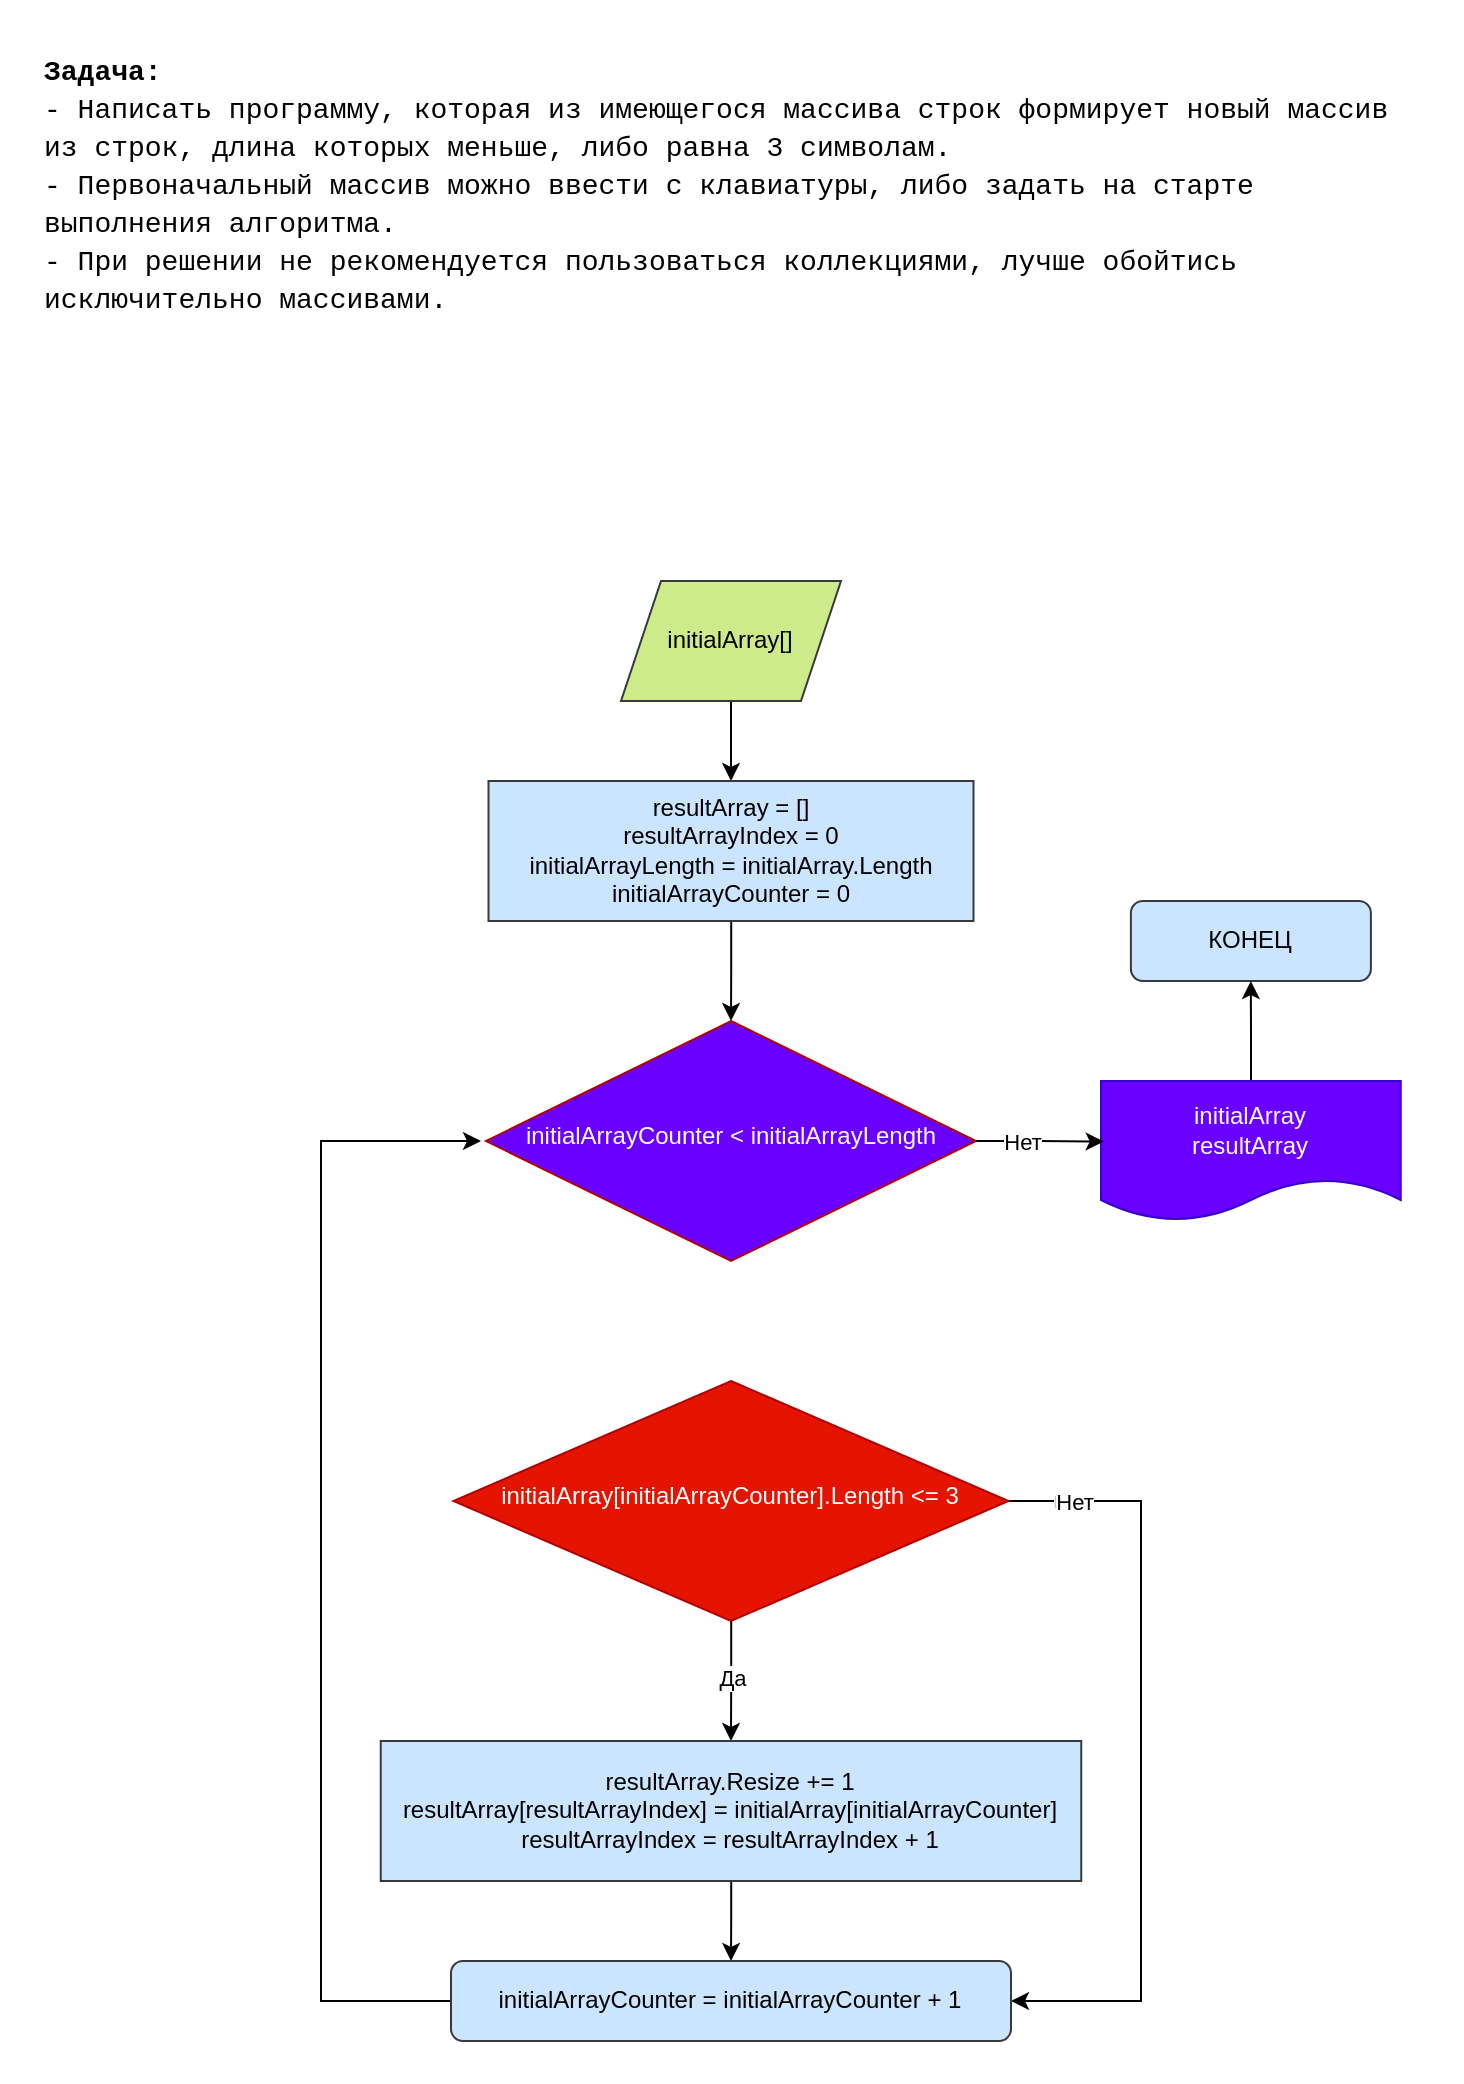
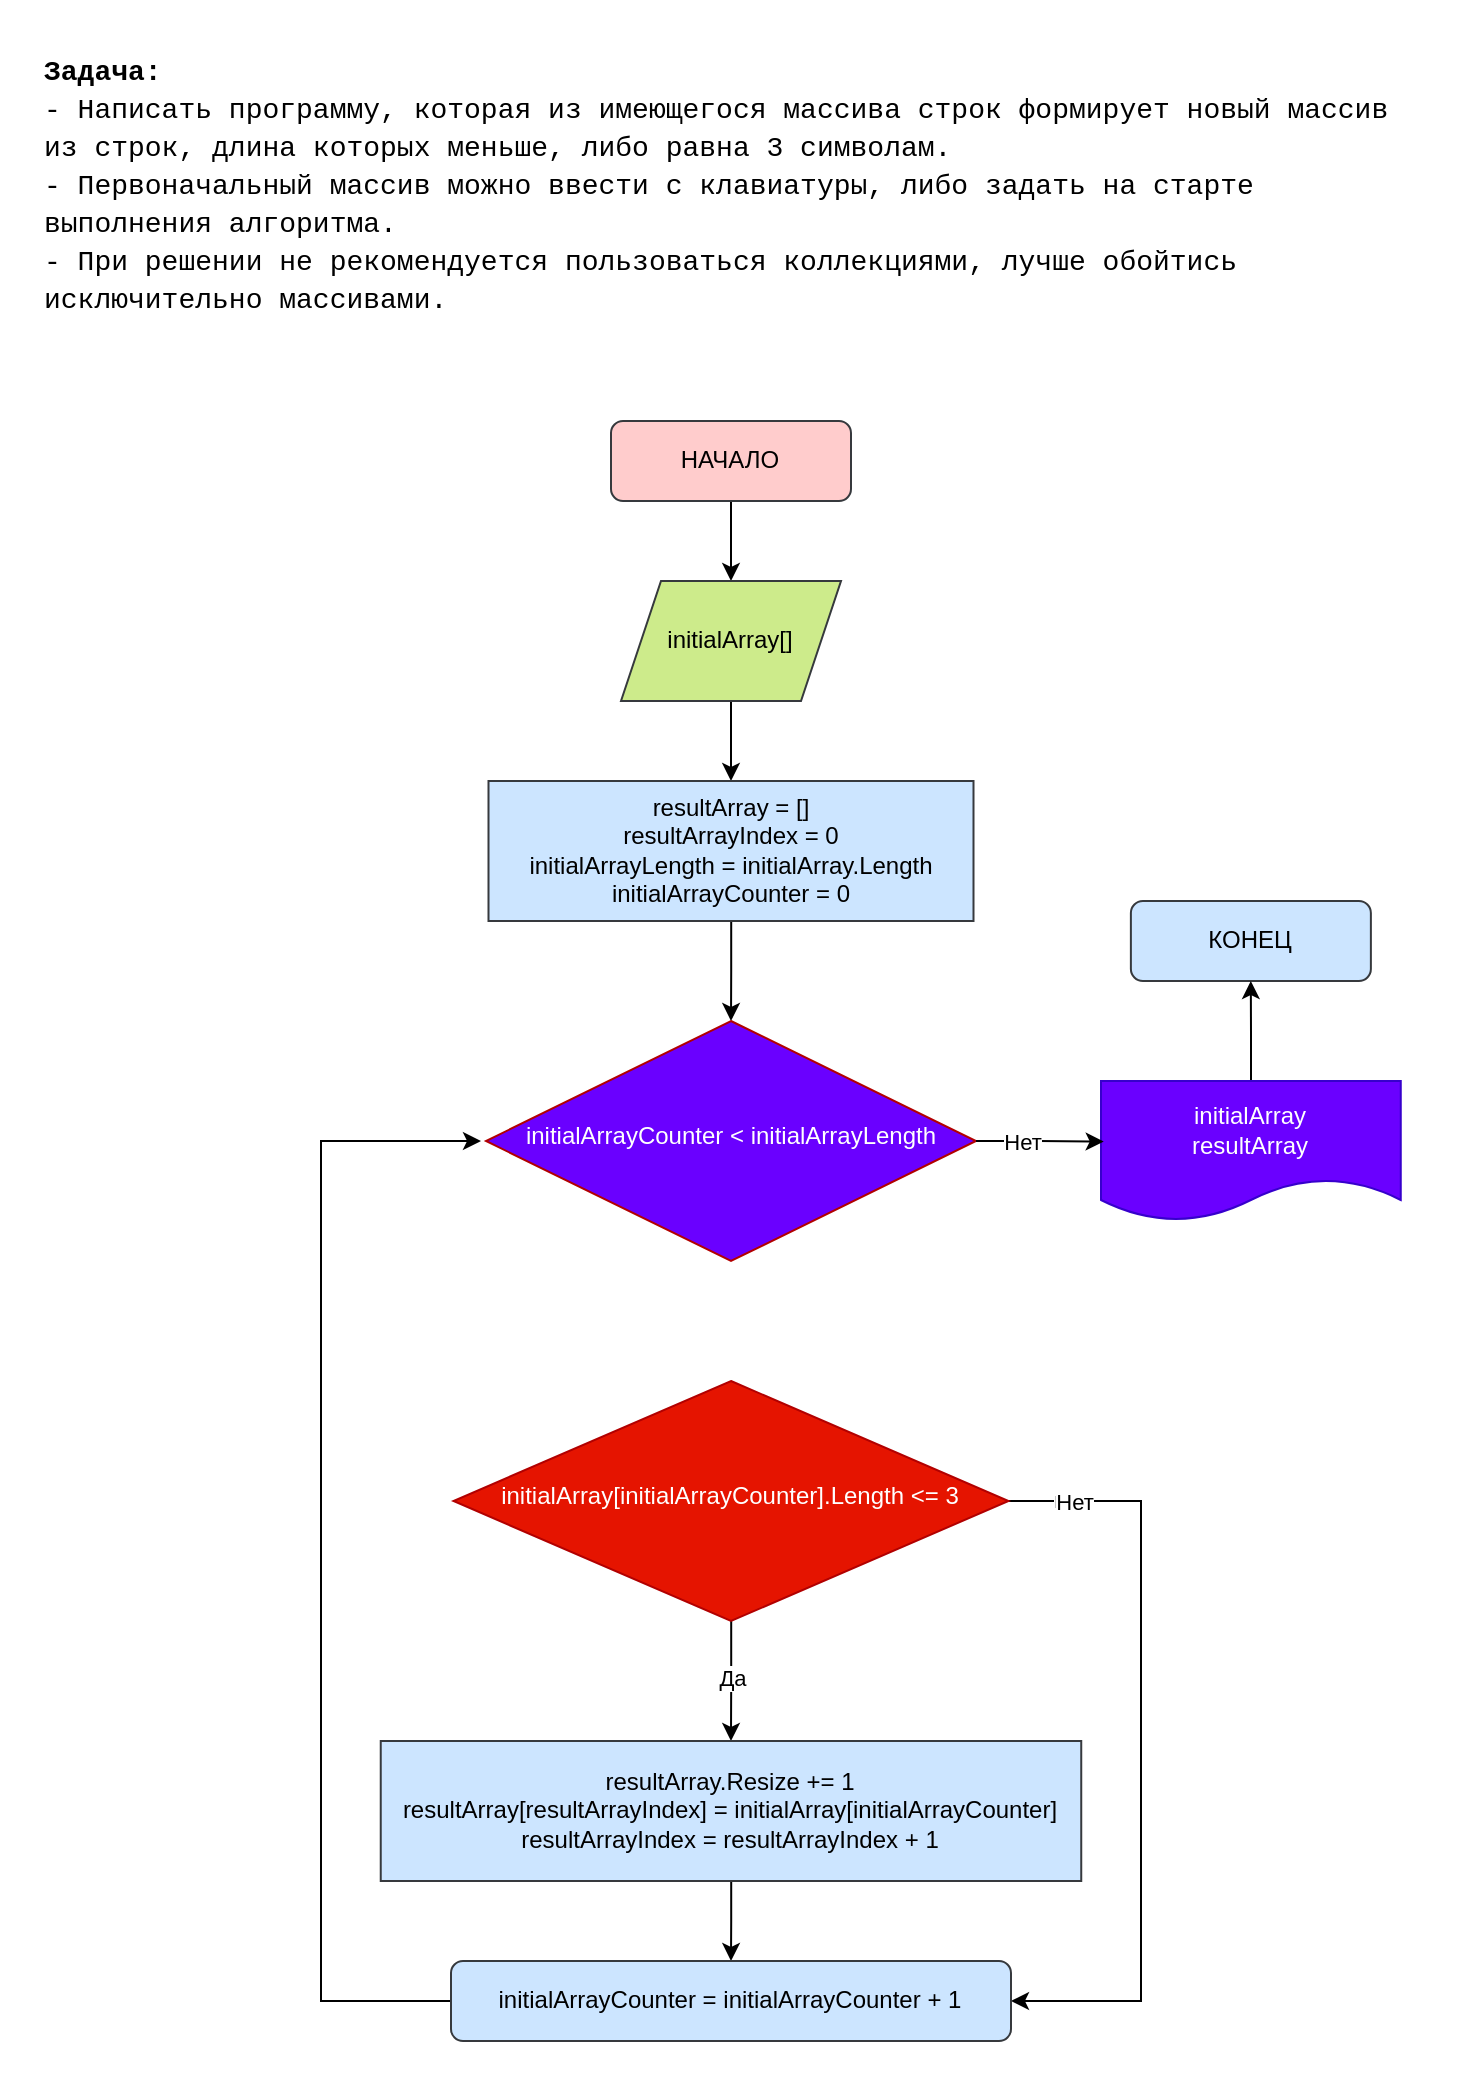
node "НАЧАЛО": added
edge "НАЧАЛО" -> "initialArray[]": added
